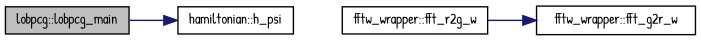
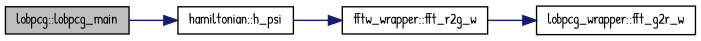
edge "hamiltonian::h_psi" -> "fftw_wrapper::fft_r2g_w": added
node "fftw_wrapper::fft_g2r_w": label "fftw_wrapper::fft_g2r_w" -> "lobpcg_wrapper::fft_g2r_w"
